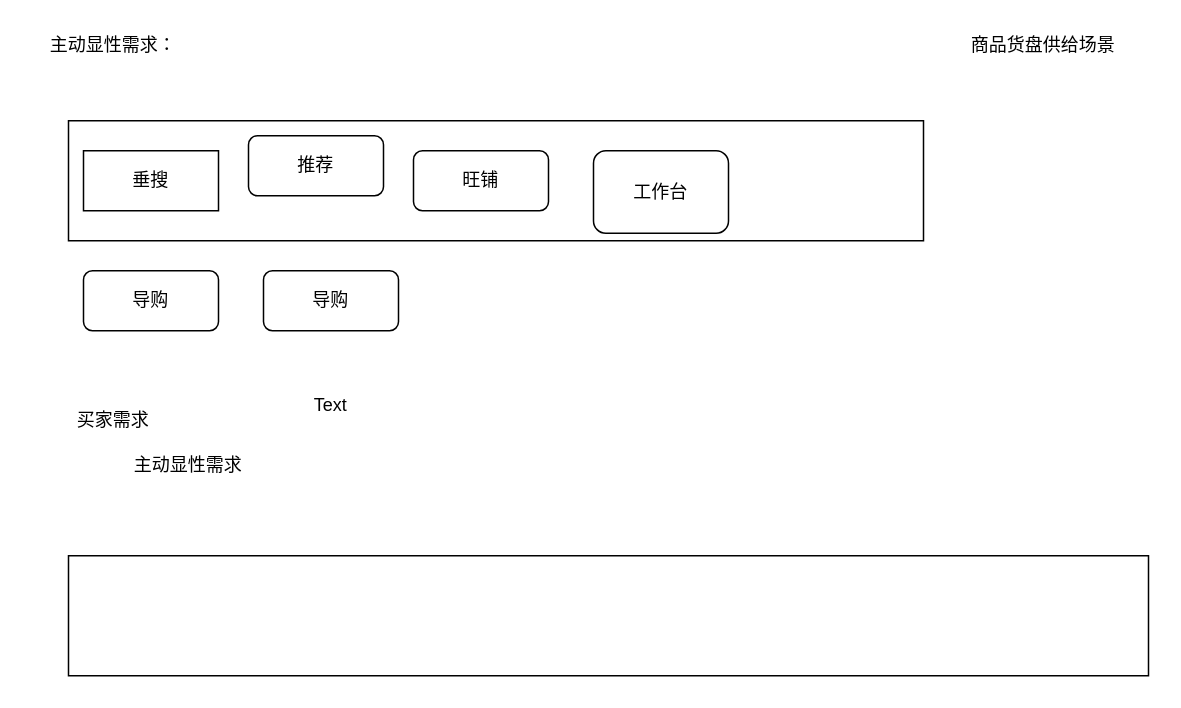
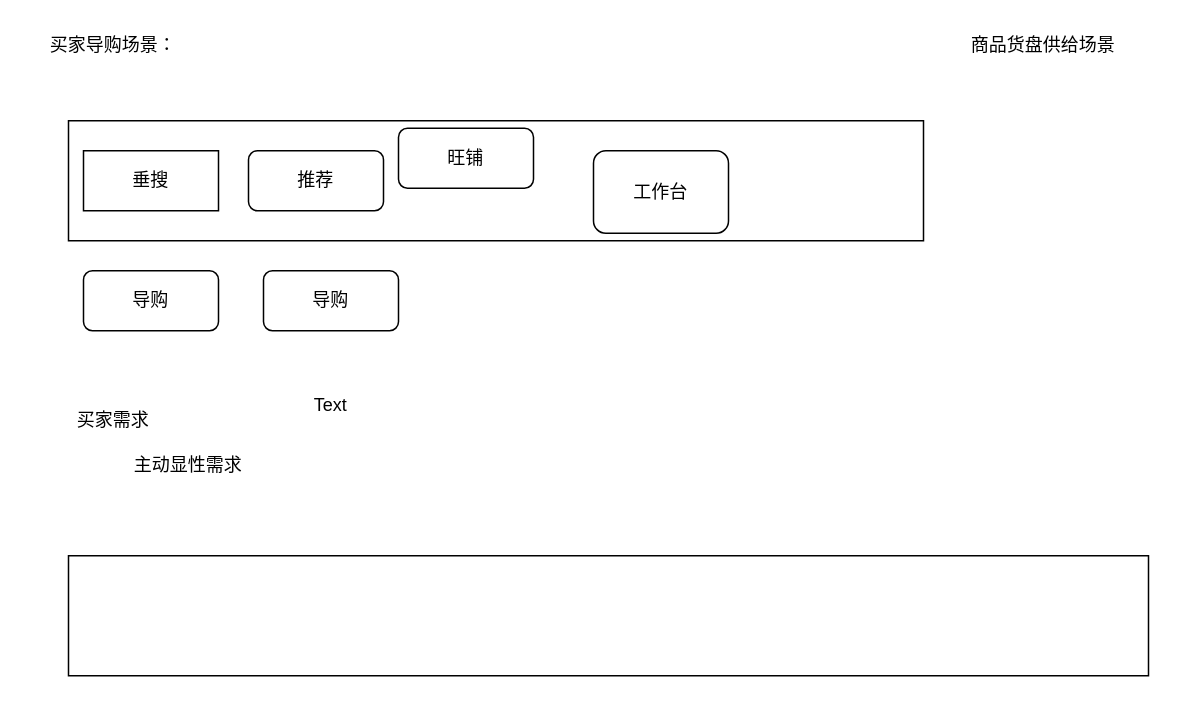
node "主动显性需求：": label "主动显性需求：" -> "买家导购场景："
node "推荐": moved (316, 166) -> (316, 181)
node "旺铺": moved (481, 181) -> (466, 158)
